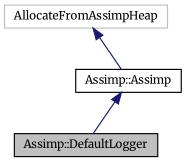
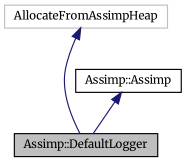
edge "Assimp::Assimp" -> "AllocateFromAssimpHeap": now "Assimp::DefaultLogger" -> "AllocateFromAssimpHeap"
